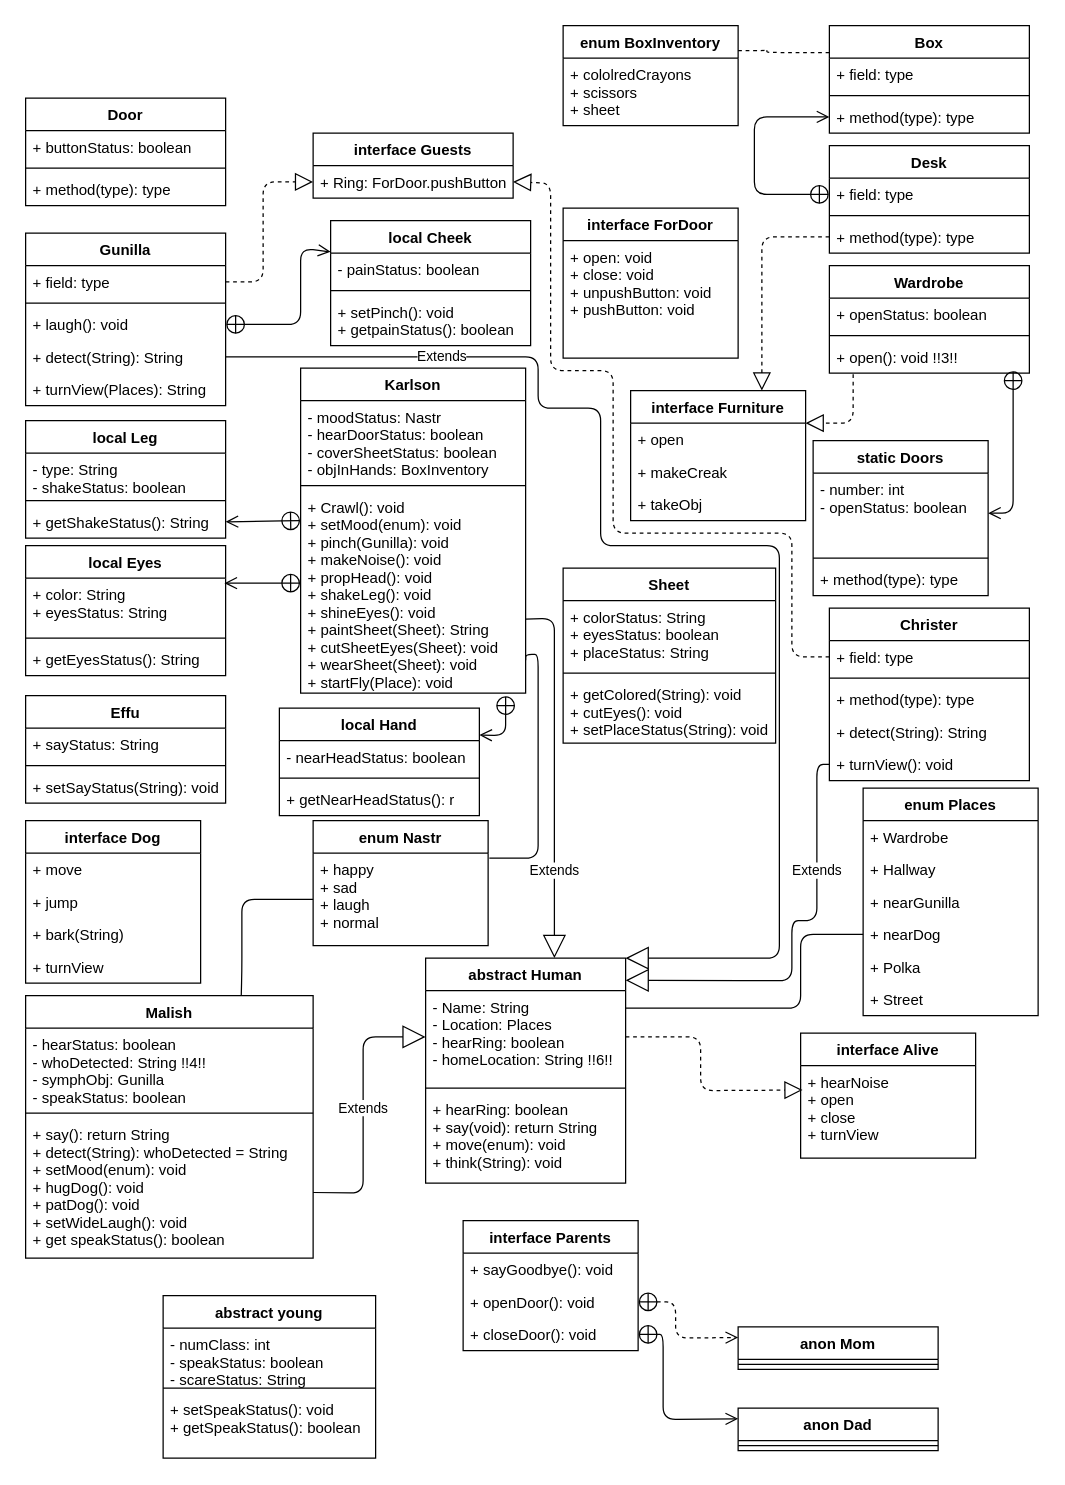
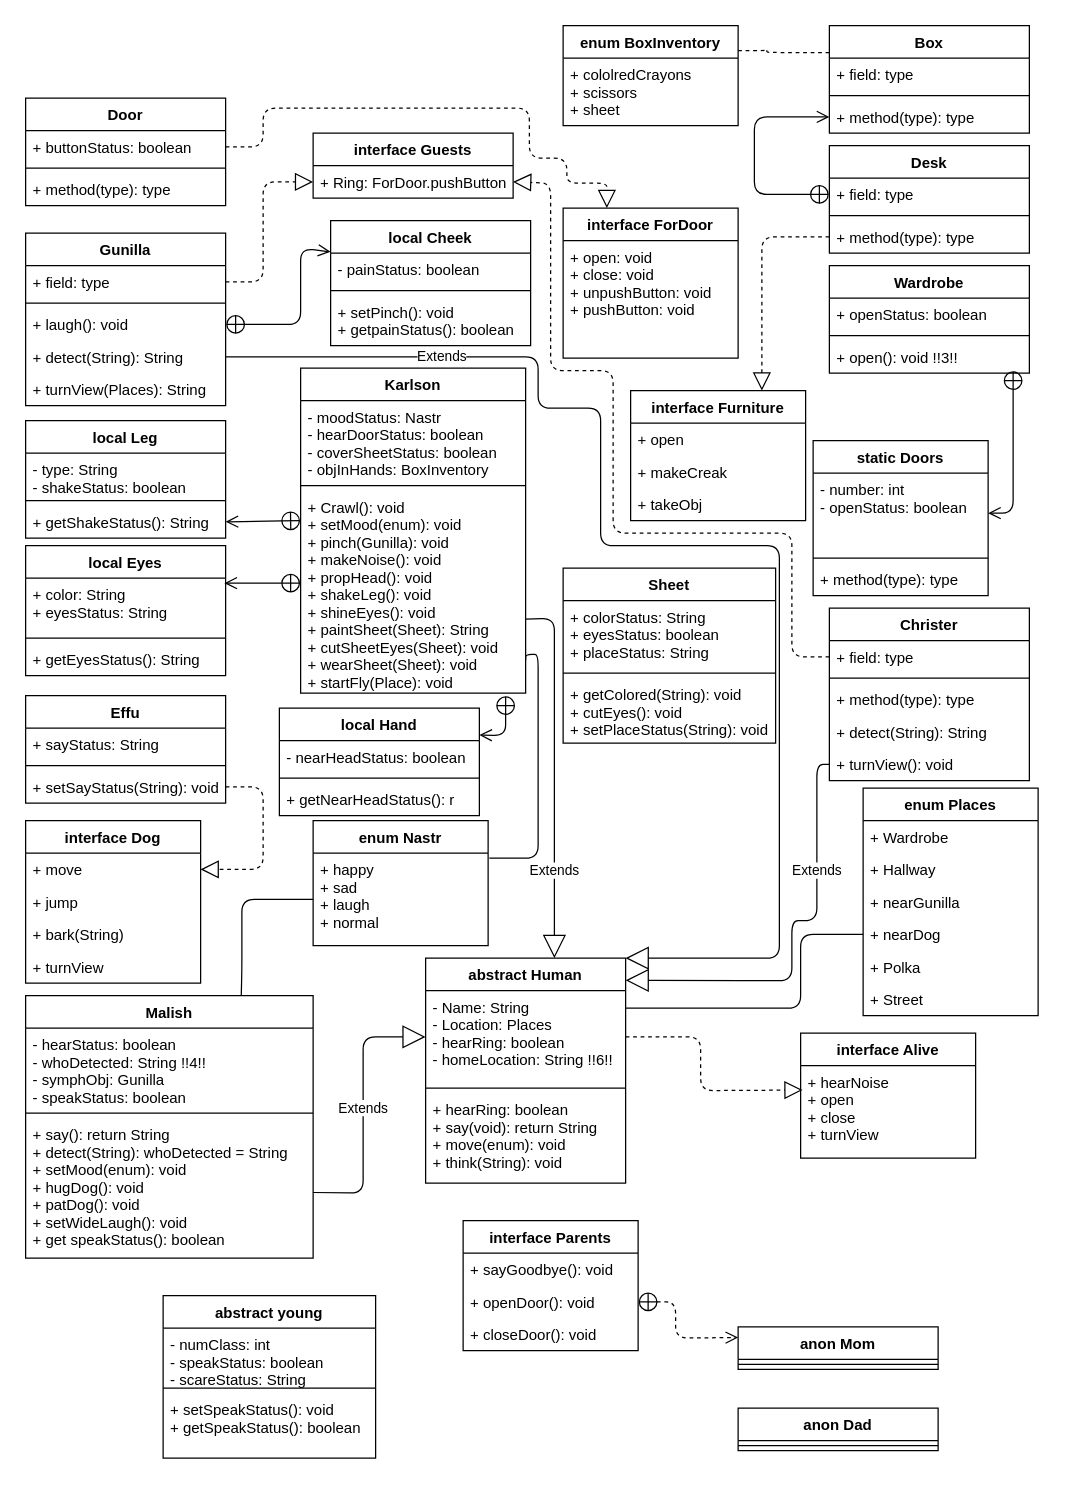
edge "+ buttonStatus: boolean" -> "interface ForDoor": added
edge "+ open(): void !!3!!" -> "interface Furniture": removed
edge "+ setSayStatus(String): void" -> "+ move": added
edge "+ closeDoor(): void" -- "anon Dad": removed
